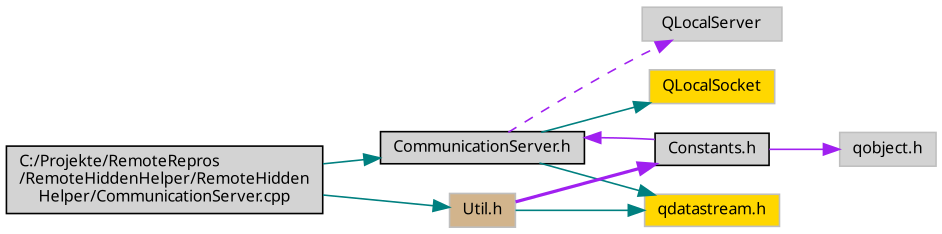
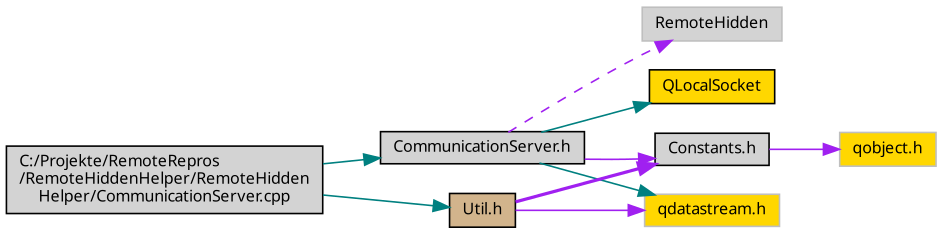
node "QLocalServer": label "QLocalServer" -> "RemoteHidden"
node "QLocalSocket": color grey75 -> black
edge "Constants.h" -> "CommunicationServer.h": reversed
node "qobject.h": fillcolor lightgrey -> gold
node "Util.h": color grey75 -> black
edge "Util.h" -> "qdatastream.h": color teal -> purple
